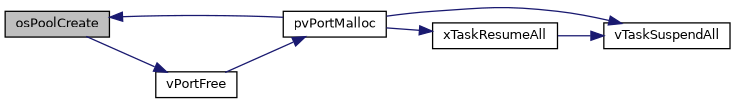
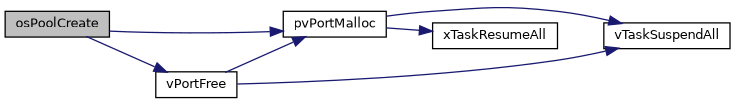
edge "pvPortMalloc" -> "osPoolCreate": reversed
edge "xTaskResumeAll" -> "vTaskSuspendAll": now "vPortFree" -> "vTaskSuspendAll"
